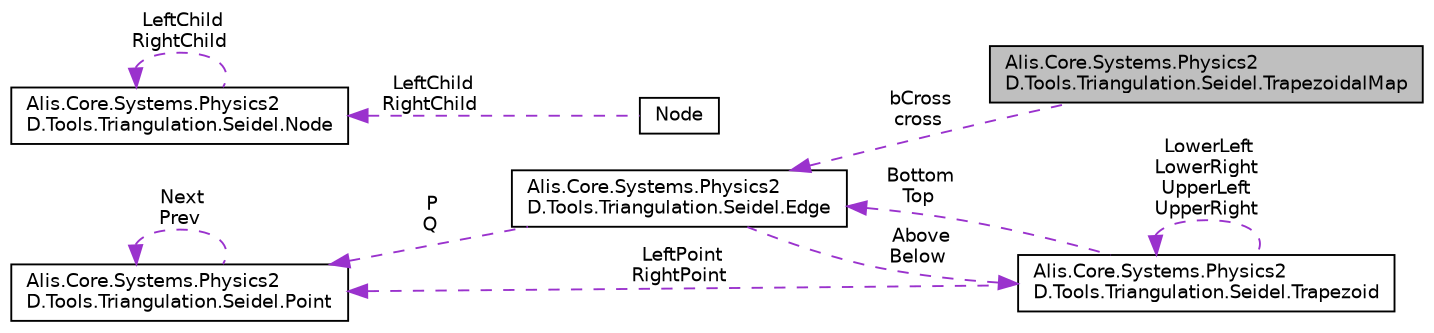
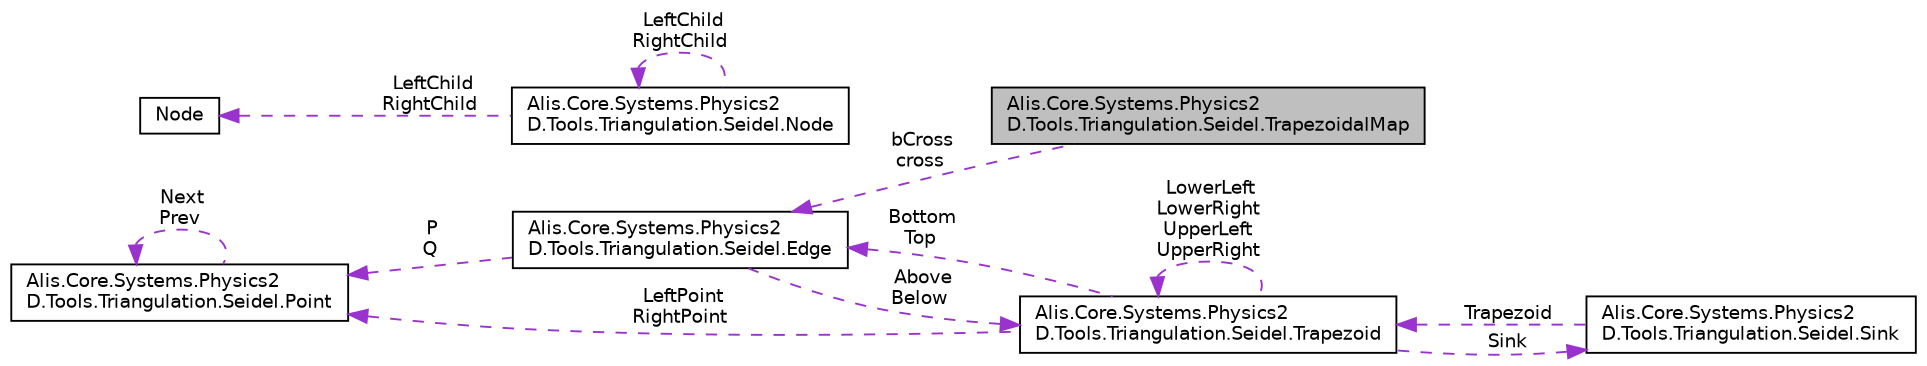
edge "Node" -> "Alis.Core.Systems.Physics2 D.Tools.Triangulation.Seidel.Node": reversed
node "Alis.Core.Systems.Physics2 D.Tools.Triangulation.Seidel.Sink": added
